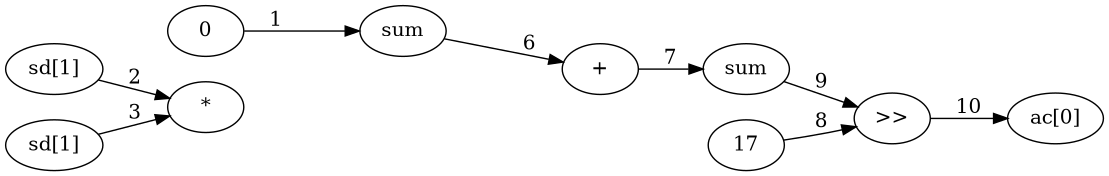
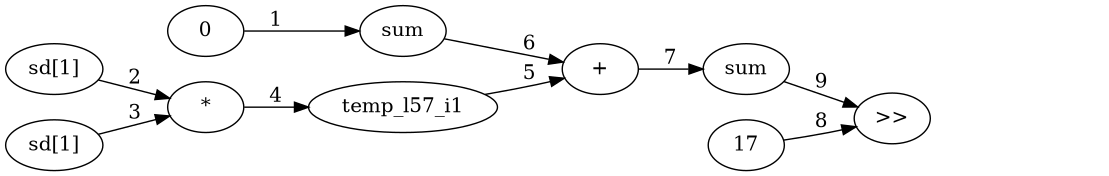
node "temp_l57_i1": added
node "ac[0]": removed
